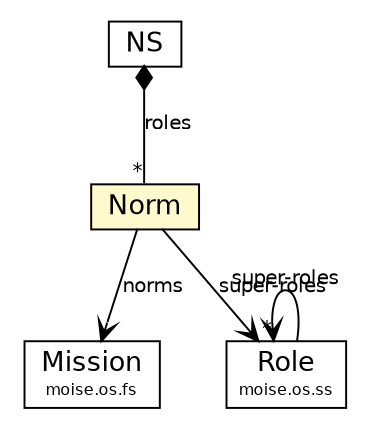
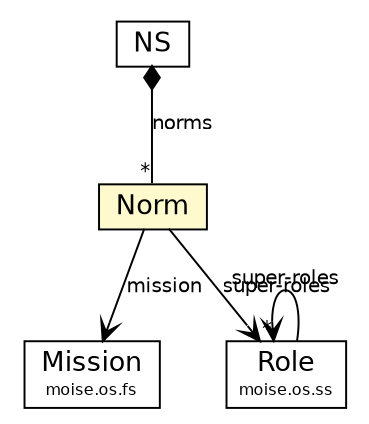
edge "NS" -- "Norm": label "roles" -> "norms"
edge "Norm" -> "Mission": label "norms" -> "mission"
